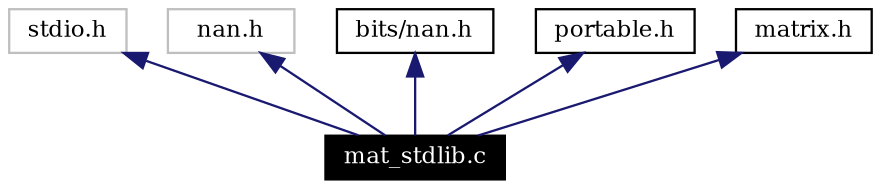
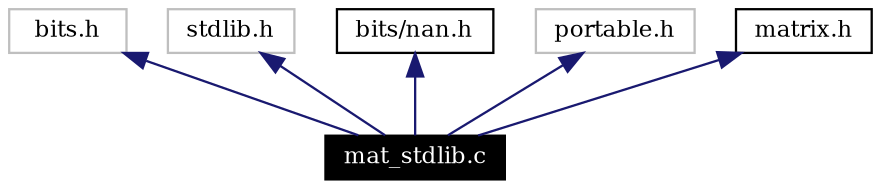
node "stdio.h": label "stdio.h" -> "bits.h"
node "nan.h": label "nan.h" -> "stdlib.h"
node "portable.h": color black -> grey75
